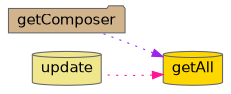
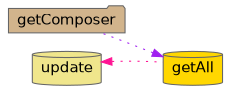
edge "update" -> "getAll": reversed
